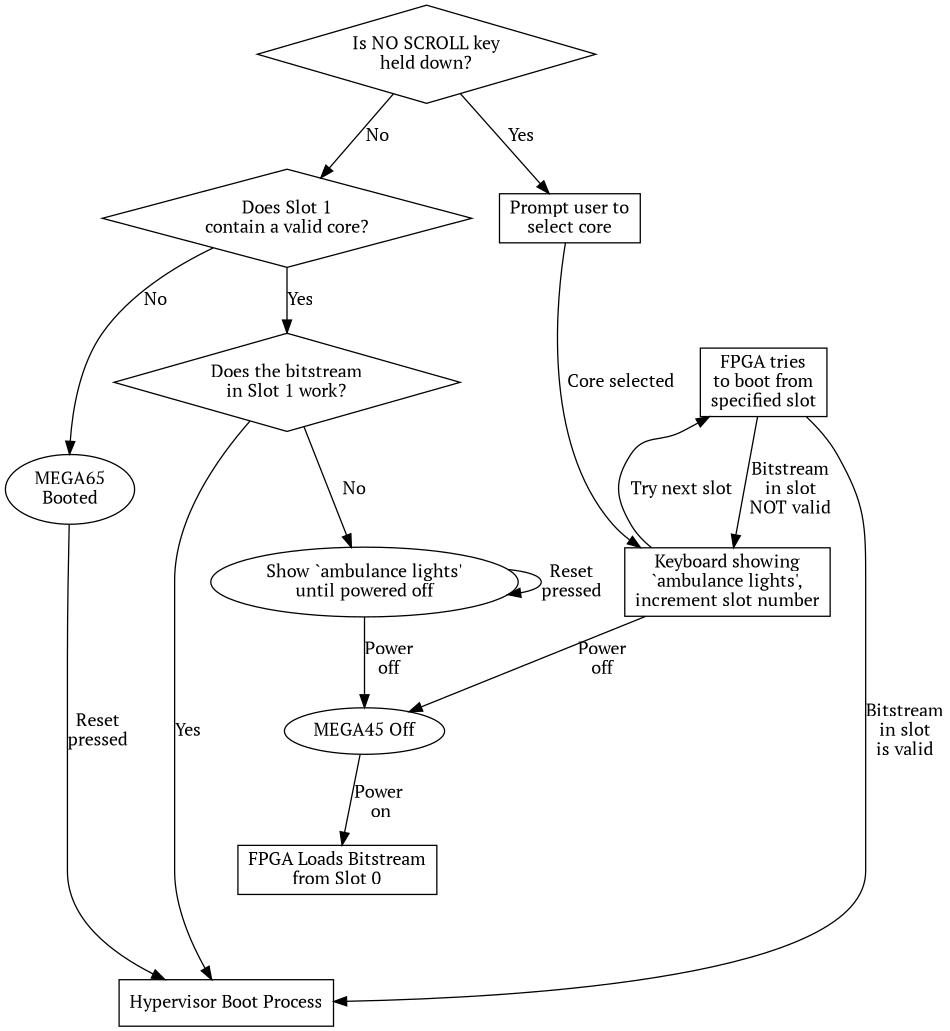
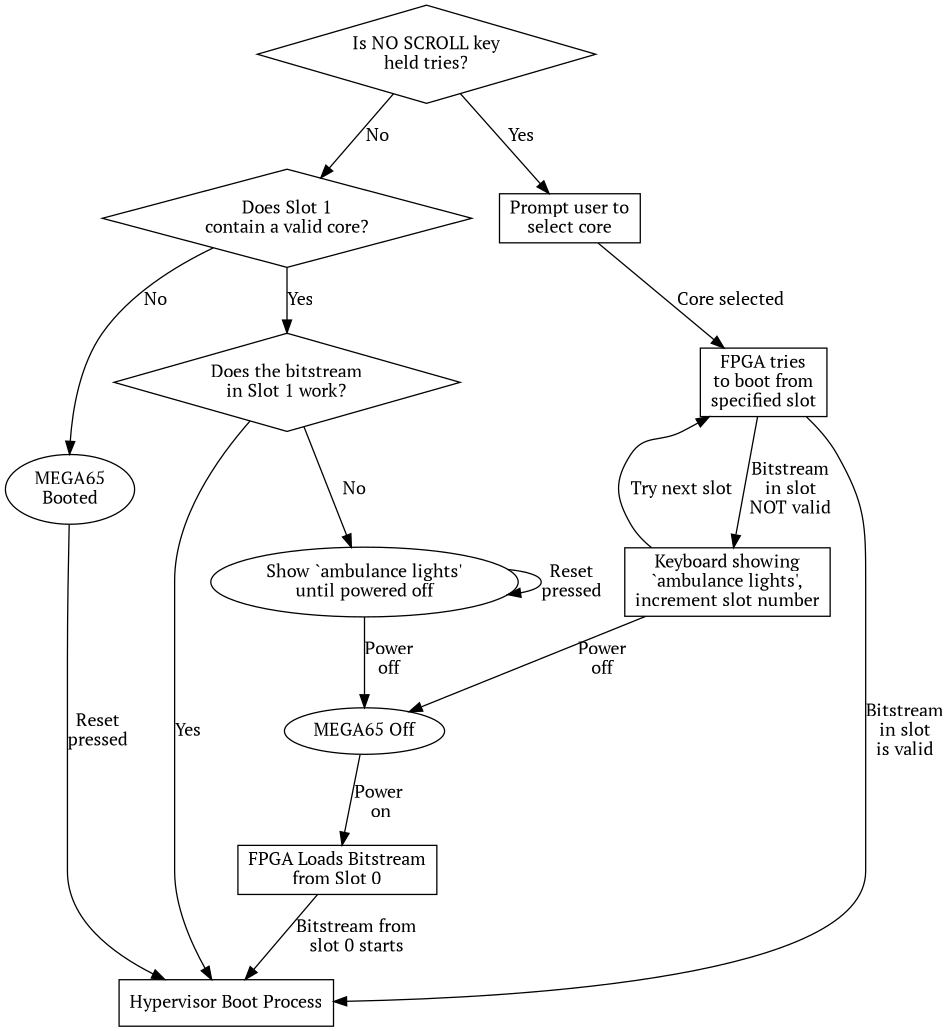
node "Is NO SCROLL key held down?": label "Is NO SCROLL key held down?" -> "Is NO SCROLL key held tries?"
edge "Prompt user to select core" -> "Keyboard showing `ambulance lights', increment slot number": now "Prompt user to select core" -> "FPGA tries to boot from specified slot"
node "MEGA45 Off": label "MEGA45 Off" -> "MEGA65 Off"
edge "FPGA Loads Bitstream from Slot 0" -> "Hypervisor Boot Process": added, label "Bitstream from slot 0 starts"
